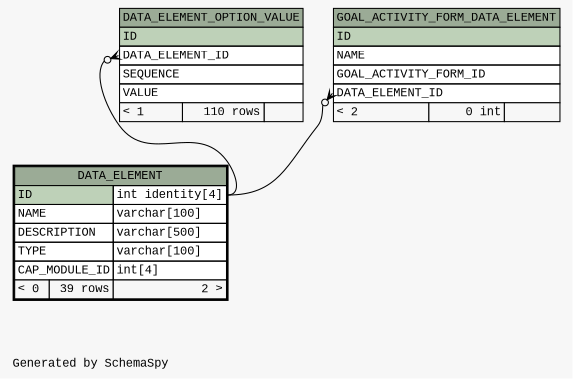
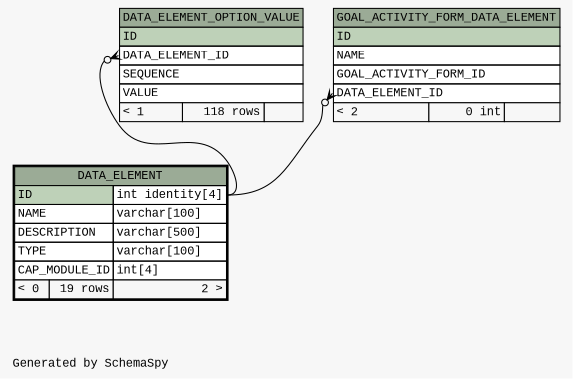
node "DATA_ELEMENT_OPTION_VALUE": text "110 rows" -> "118 rows"
node "DATA_ELEMENT": text "39 rows" -> "19 rows"
